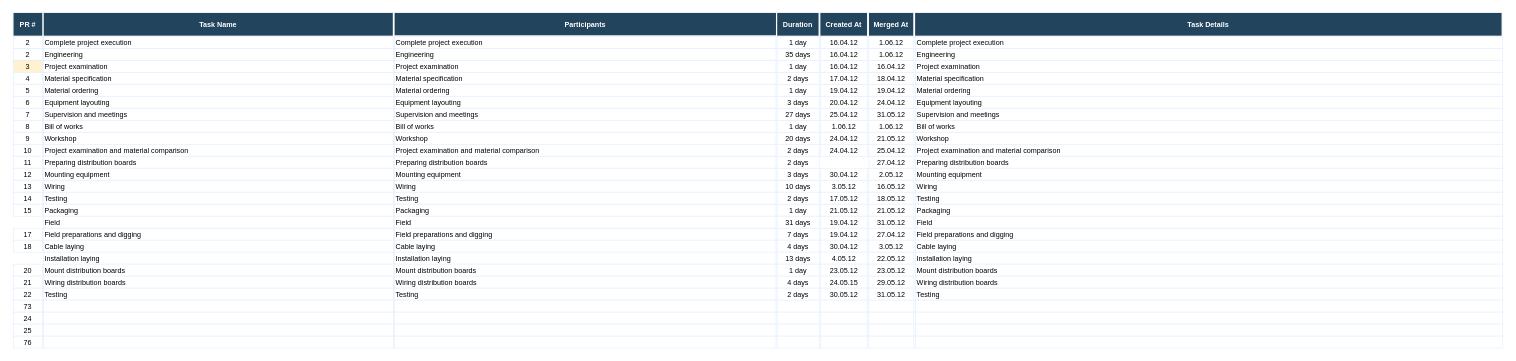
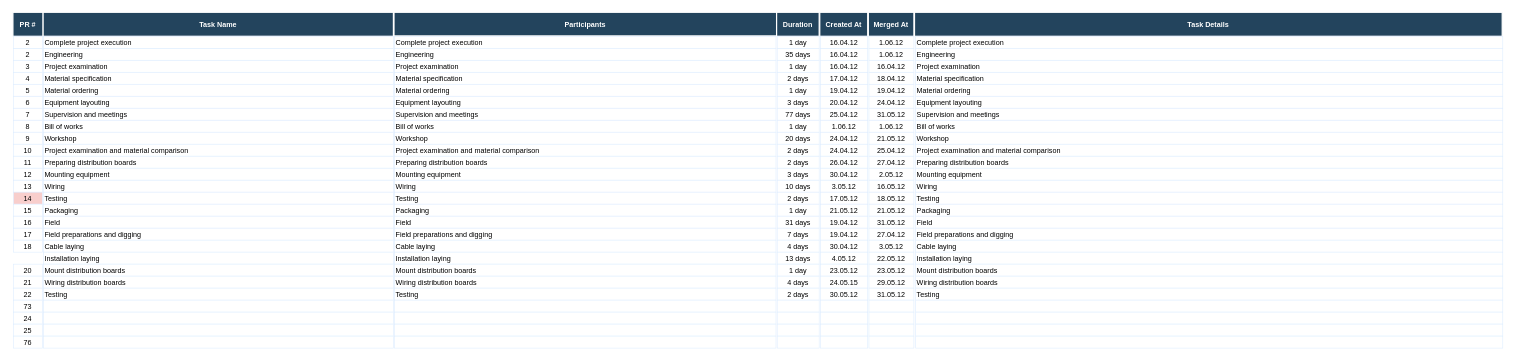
node "3": fillcolor #fff2cc -> #ffffff
node "27 days": label "27 days" -> "77 days"
node "26.04.12": added
node "14": fillcolor #ffffff -> #f8cecc
node "16": added
